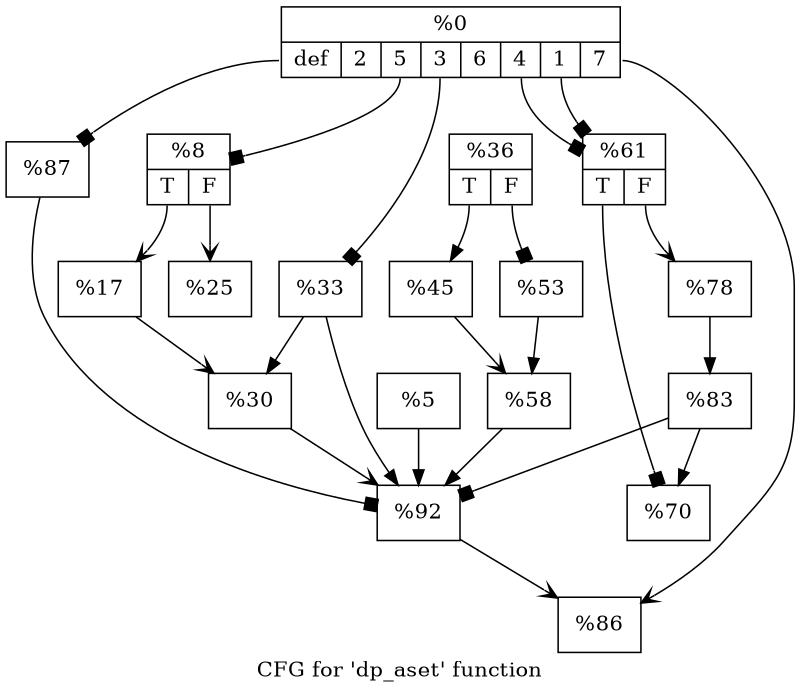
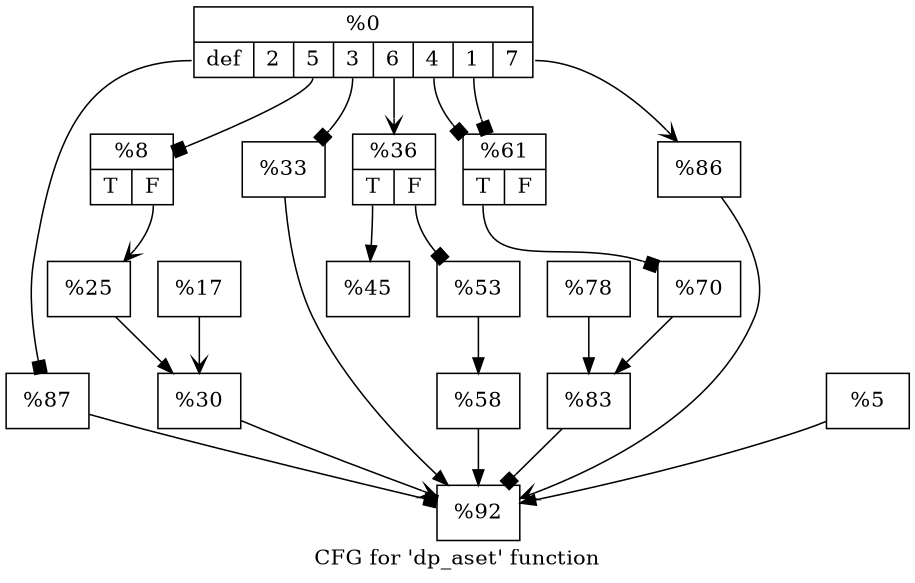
edge "%0" -> "%36": added
edge "%8" -> "%17": removed
edge "%61" -> "%78": removed
edge "%33" -> "%30": now "%25" -> "%30"
edge "%45" -> "%58": removed
edge "%83" -> "%70": reversed
edge "%92" -> "%86": reversed
